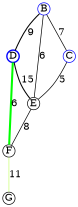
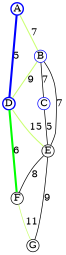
node "A": added
edge "B" -- "D": color black -> darkolivegreen1
edge "B" -- "E": label "6" -> "7"
edge "D" -- "E": color black -> darkolivegreen1
edge "E" -- "G": added, label "9"
